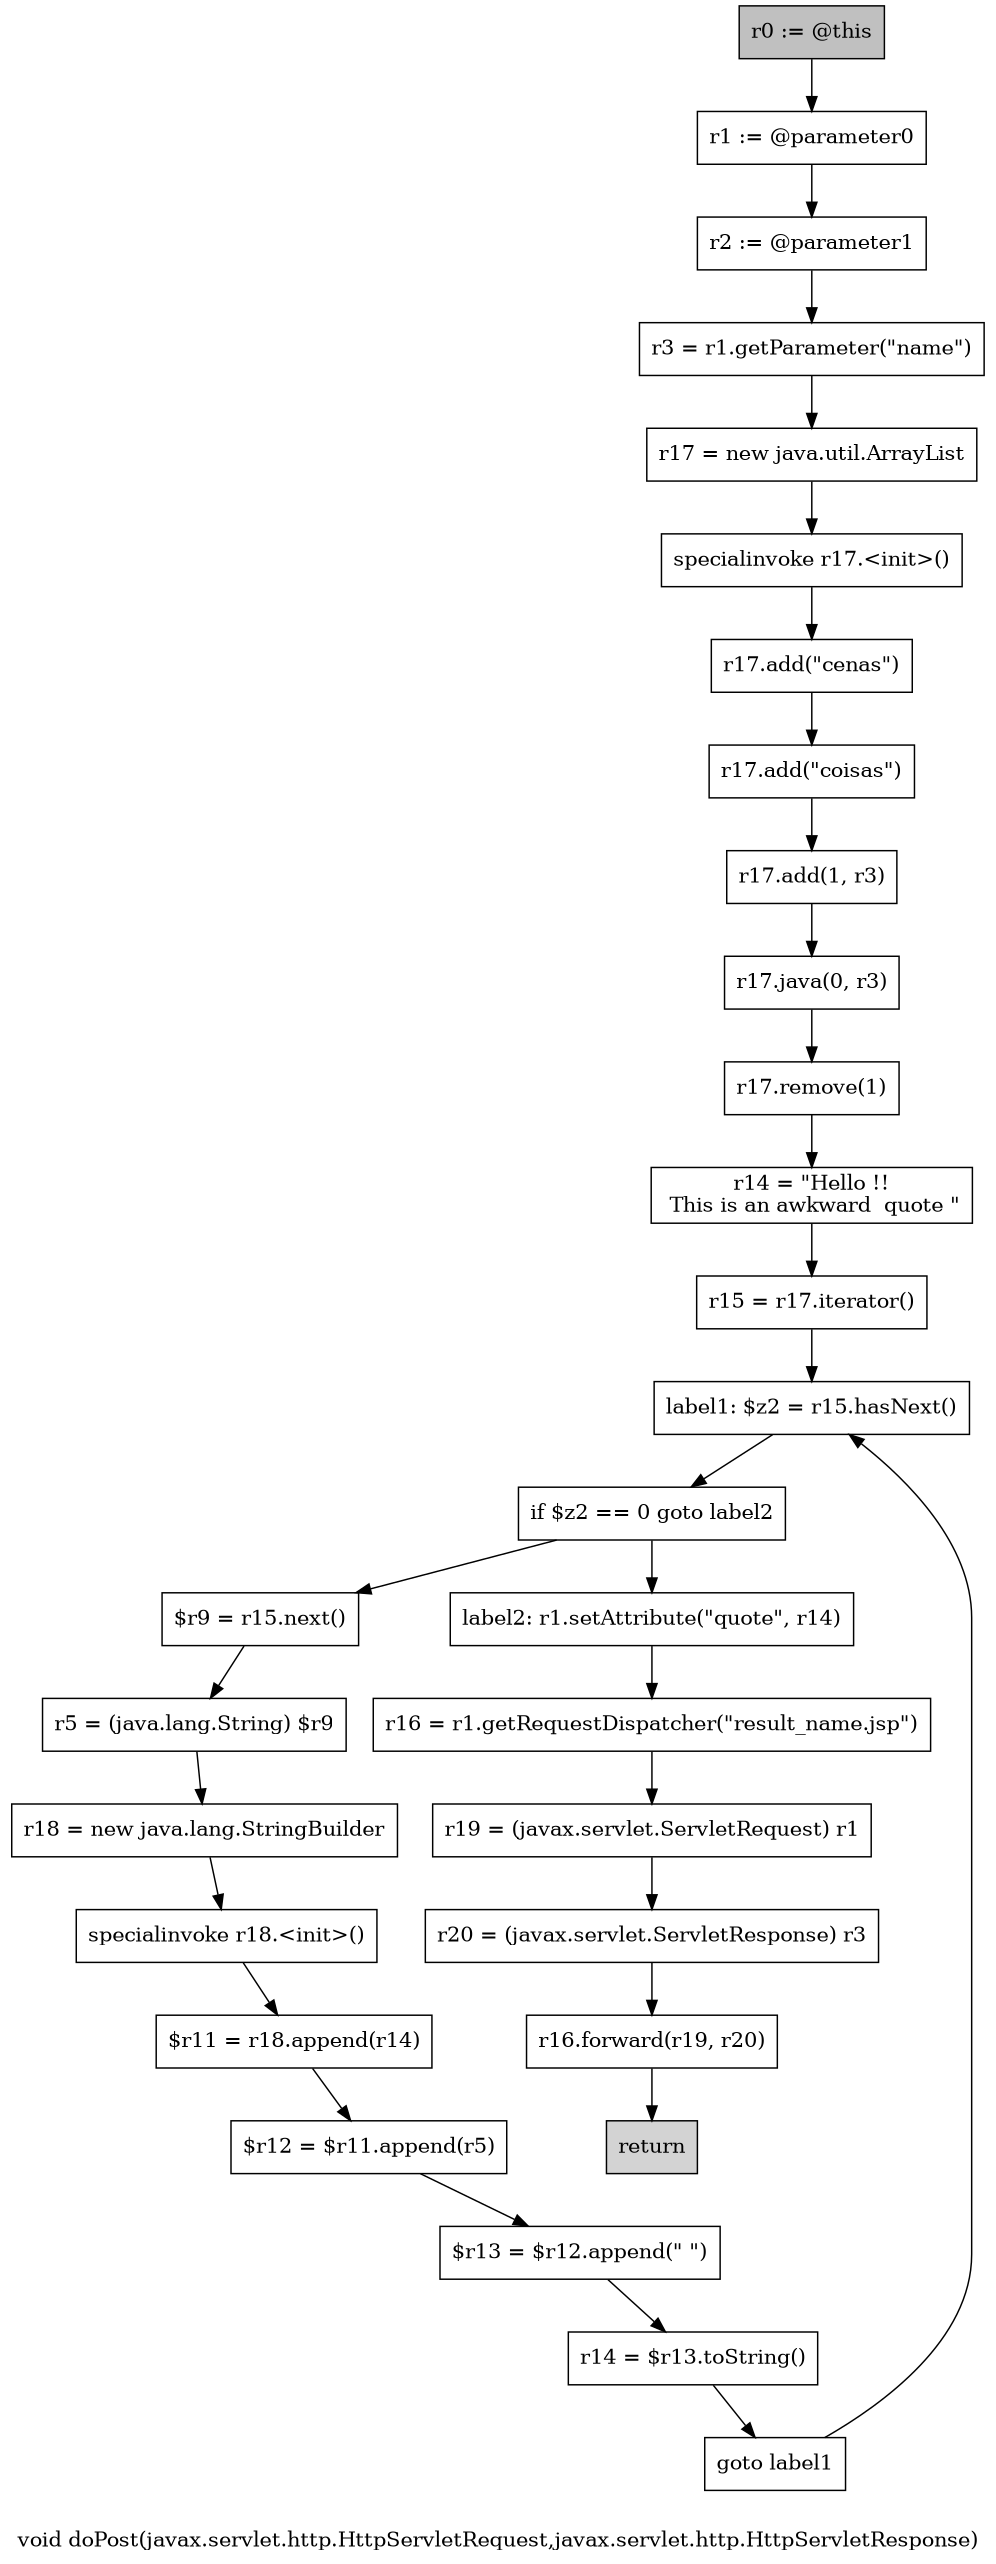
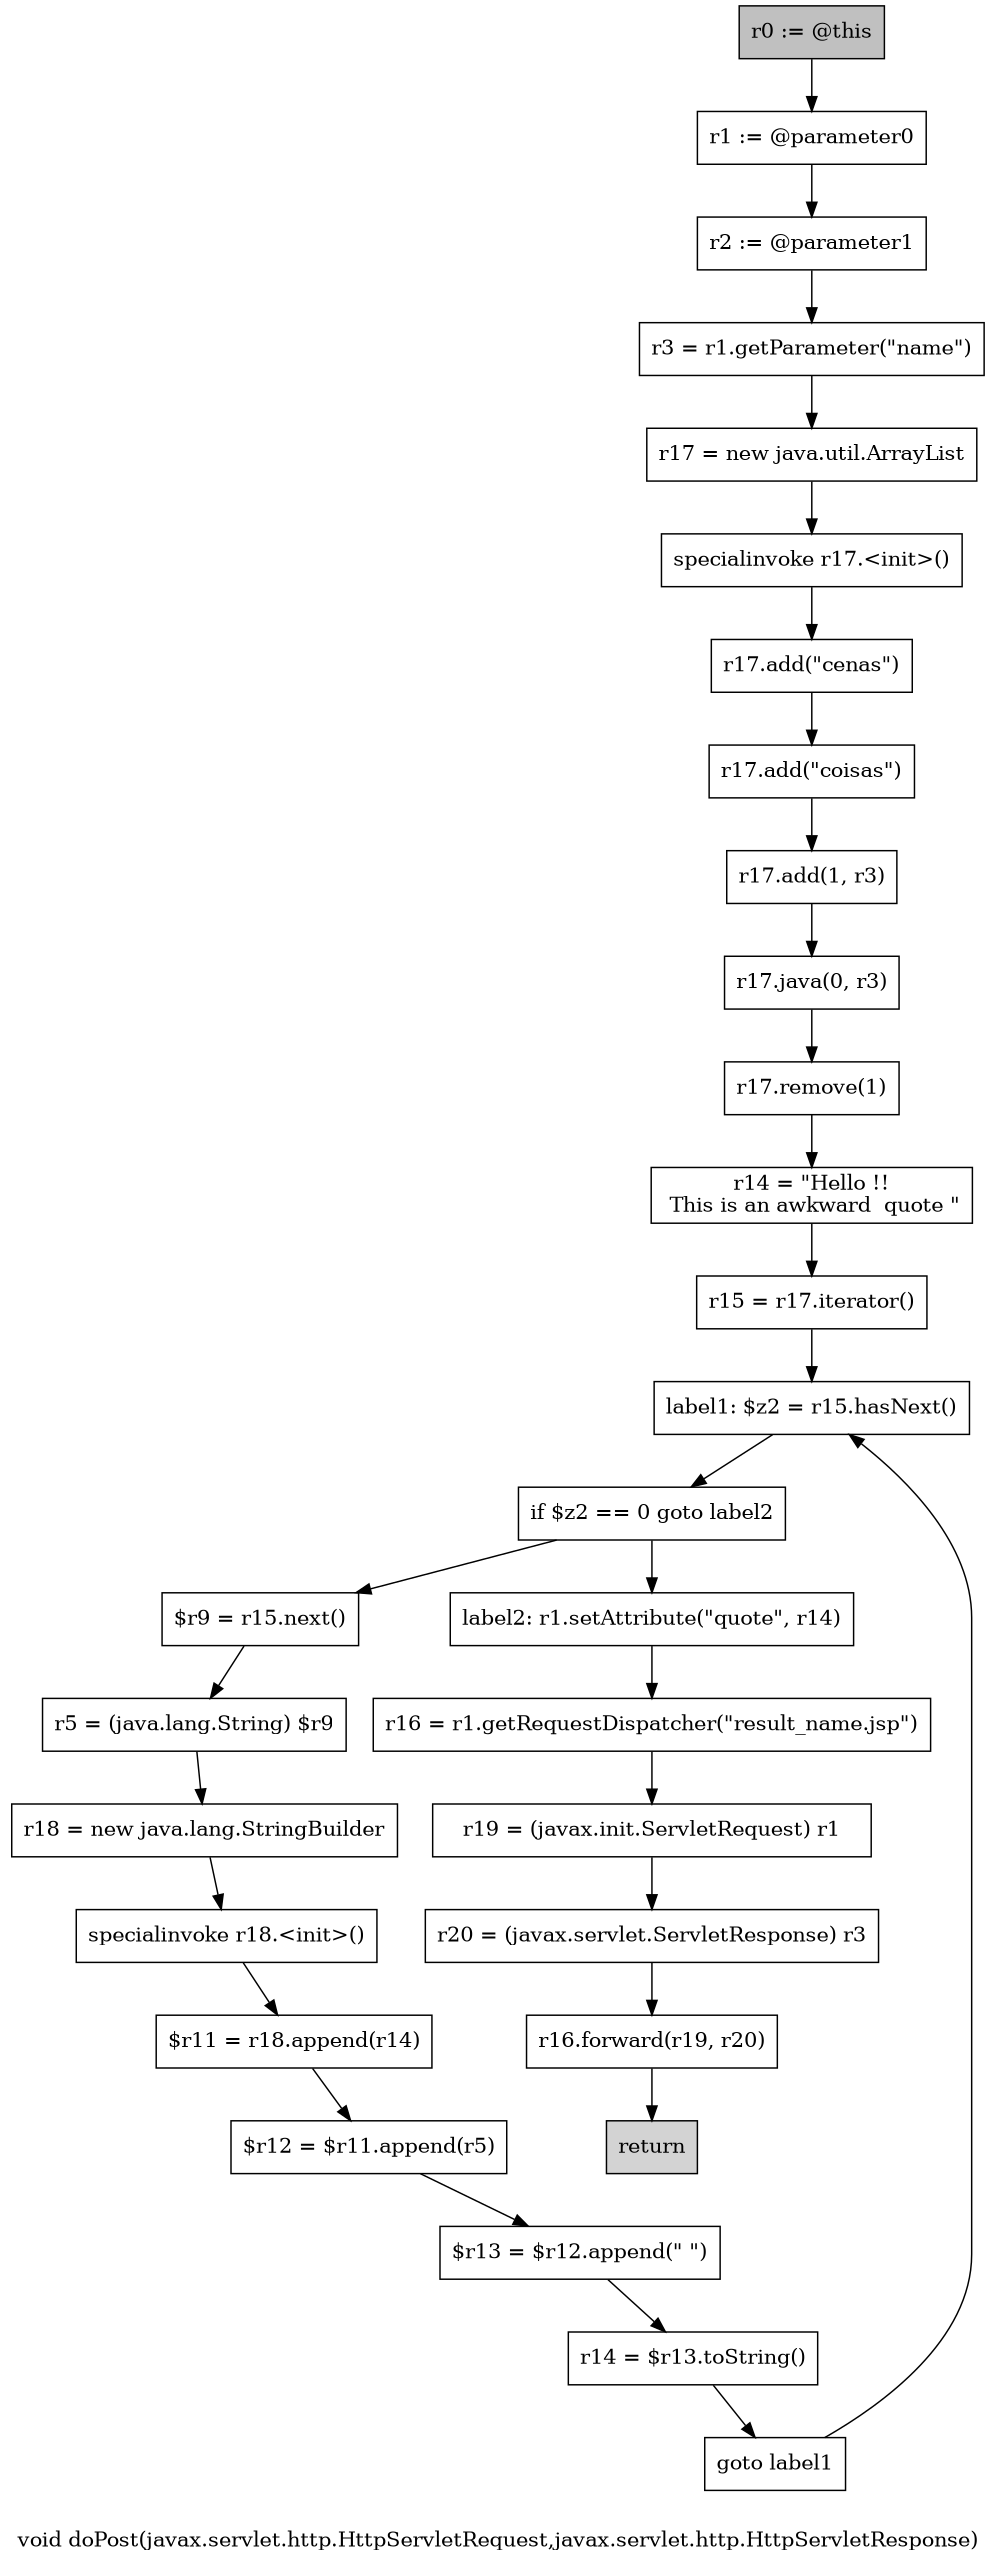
node "r19 = (javax.servlet.ServletRequest) r1": label "r19 = (javax.servlet.ServletRequest) r1" -> "r19 = (javax.init.ServletRequest) r1"
